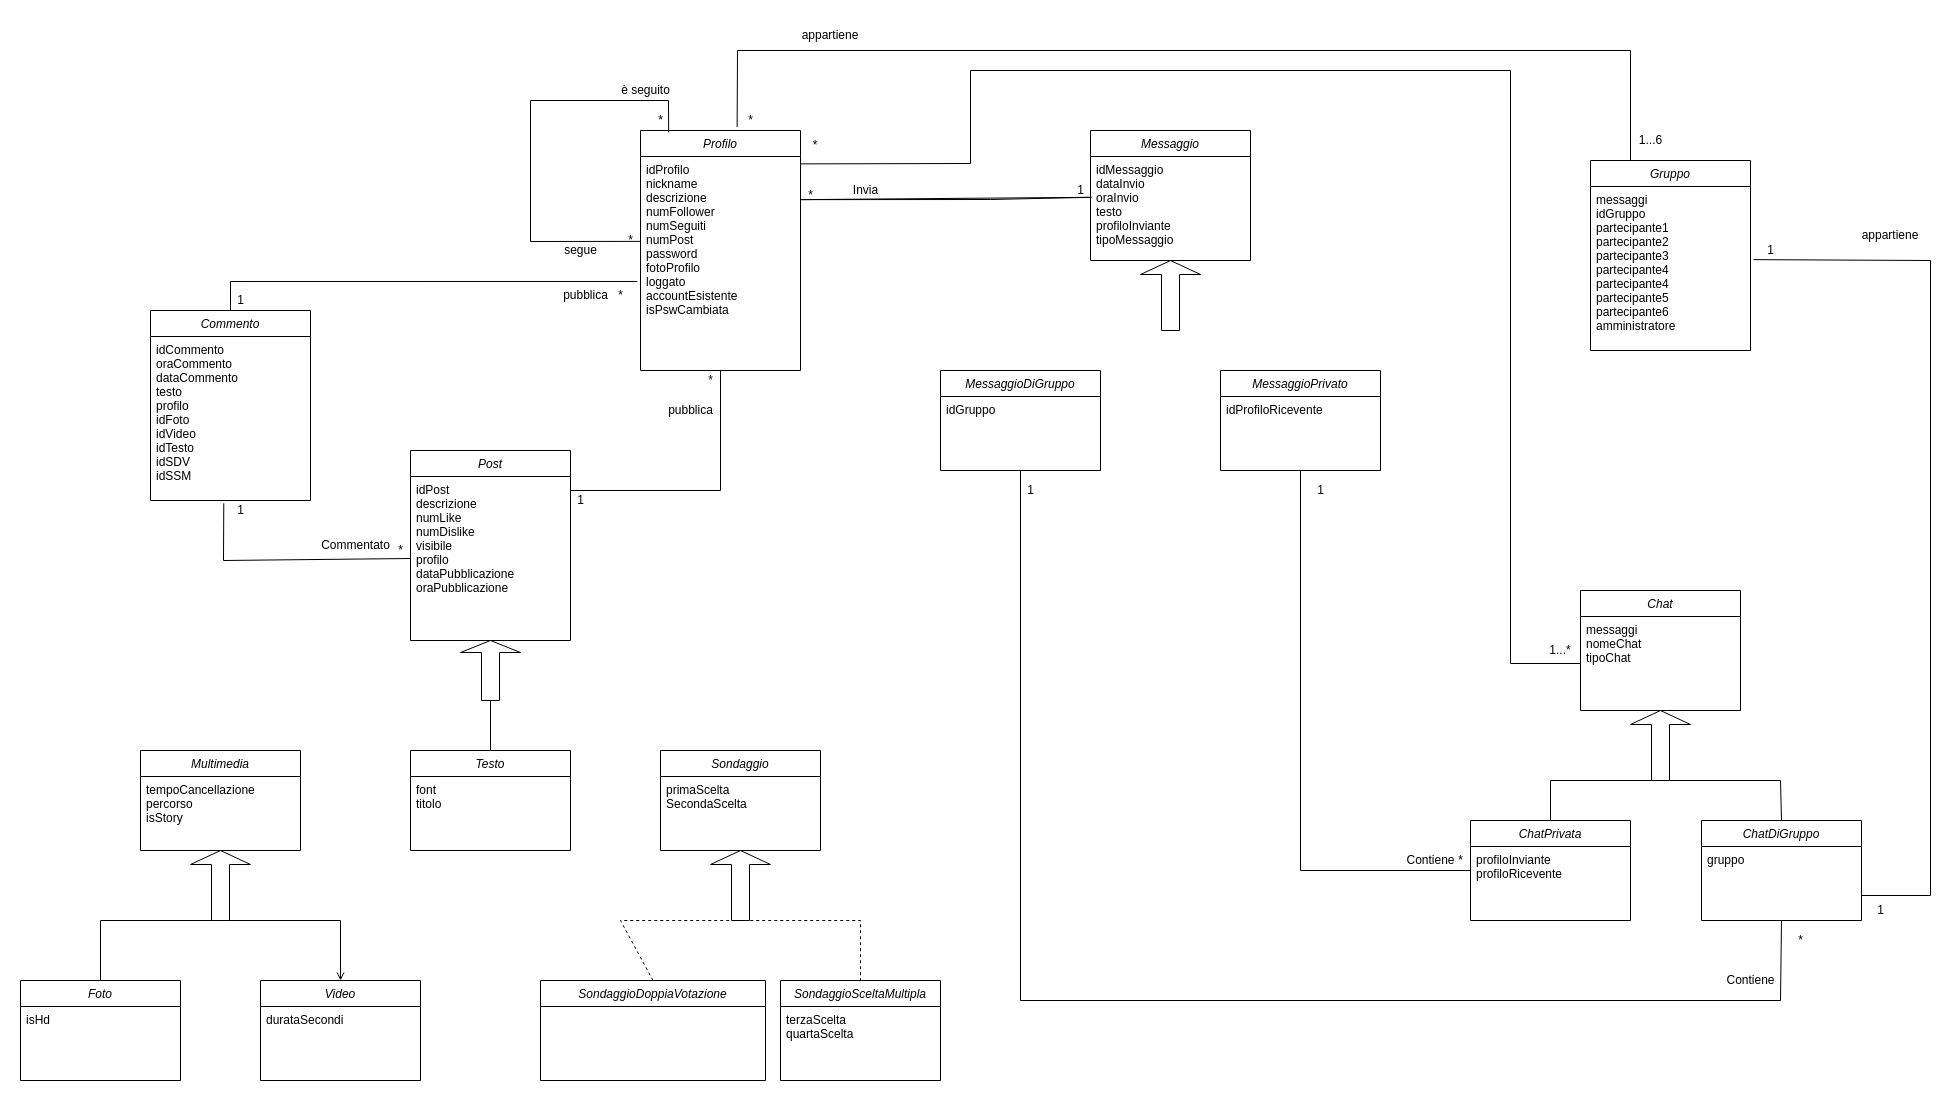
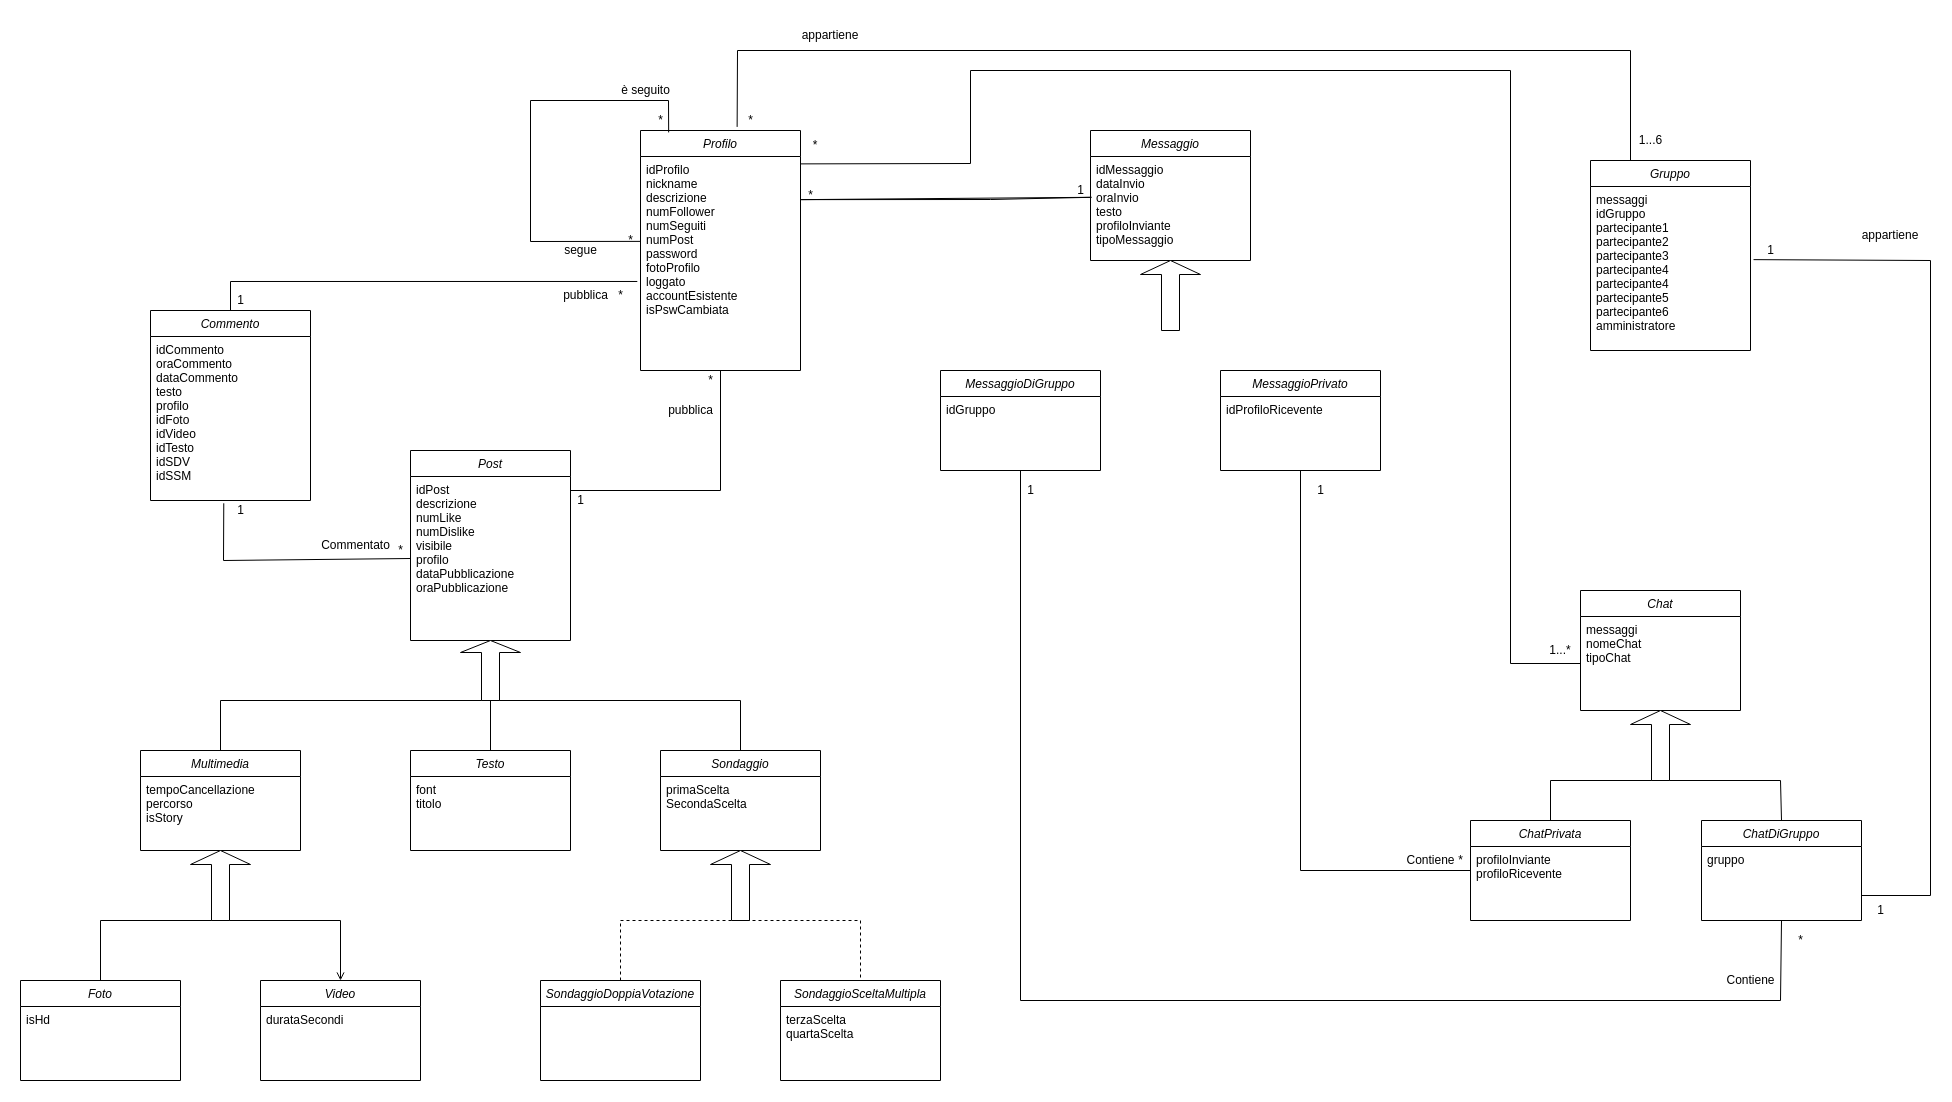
node "Invia": removed
edge "Multimedia" -- "Sondaggio": added
node "SondaggioDoppiaVotazione": size 225x100 -> 160x100
